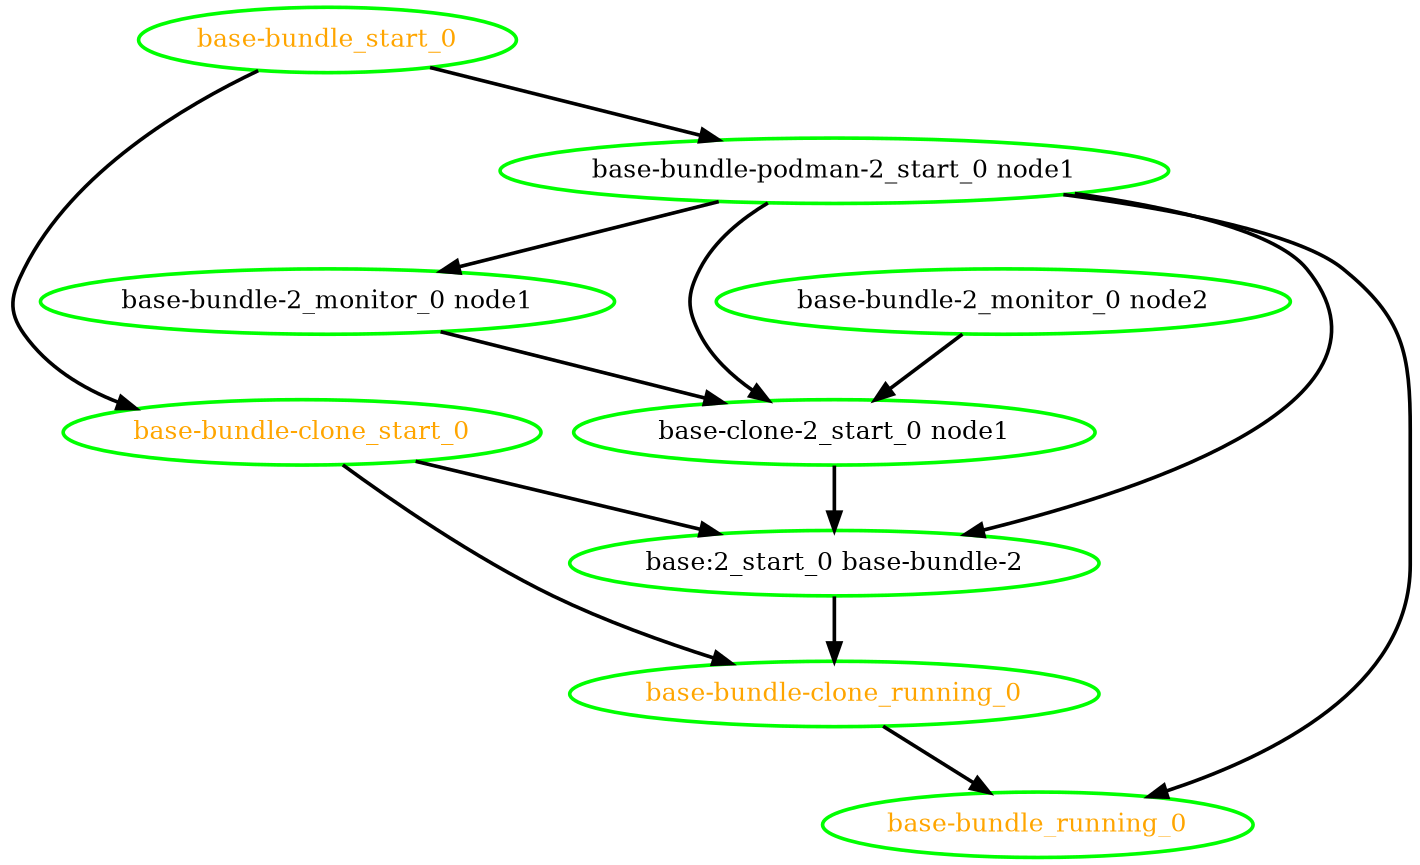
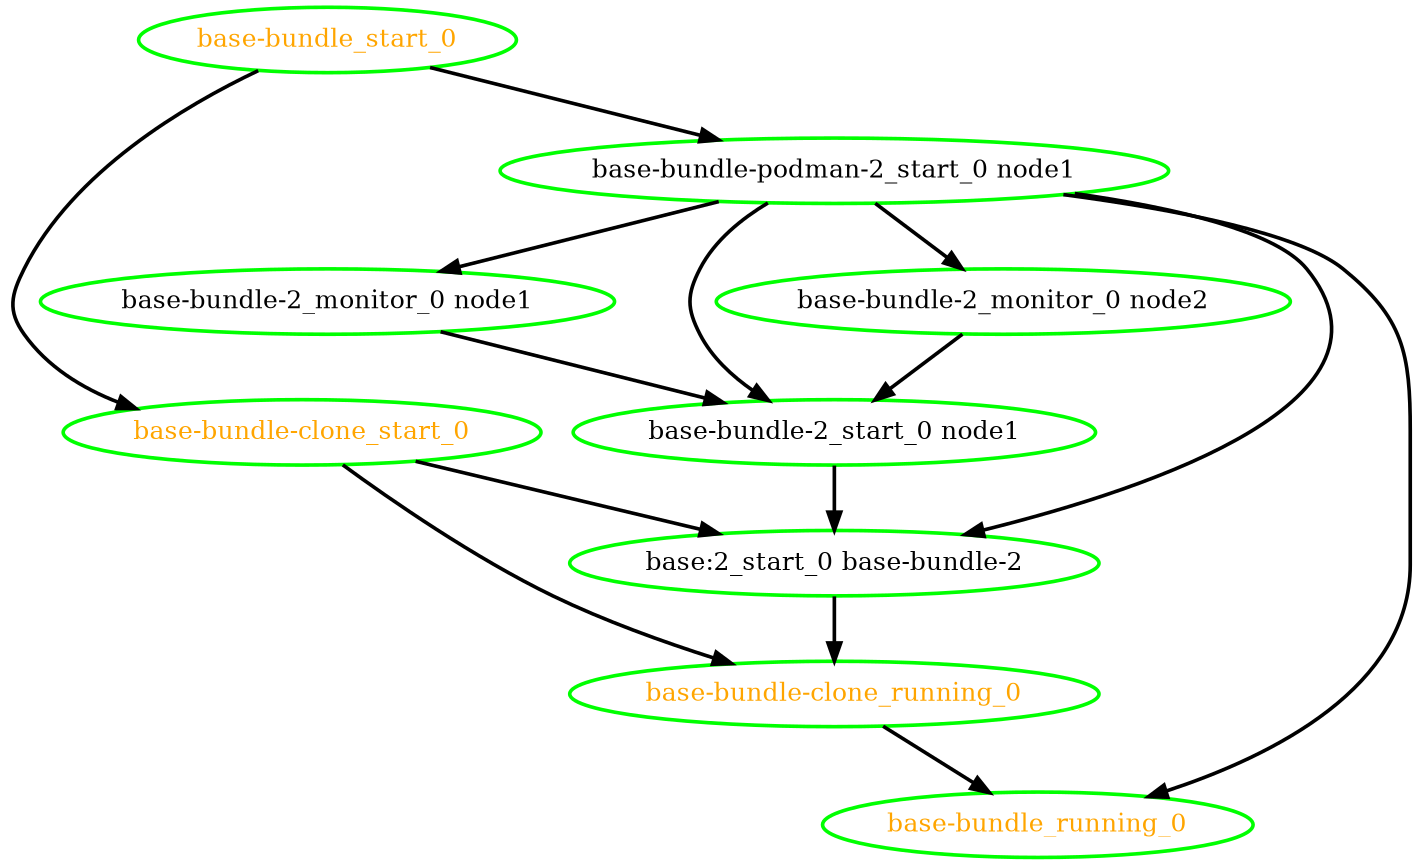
edge "base-bundle-podman-2_start_0 node1" -> "base-bundle-2_monitor_0 node2": added
node "base-clone-2_start_0 node1": label "base-clone-2_start_0 node1" -> "base-bundle-2_start_0 node1"
